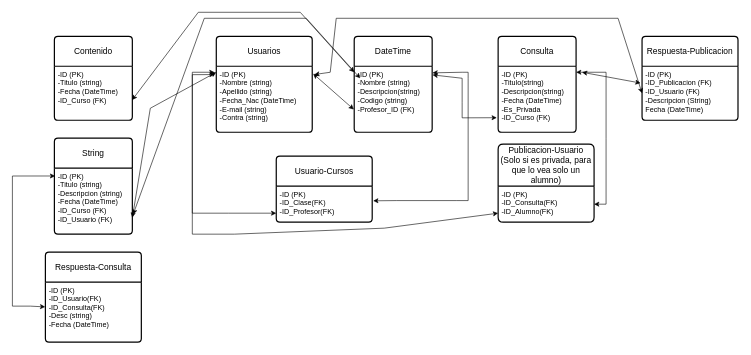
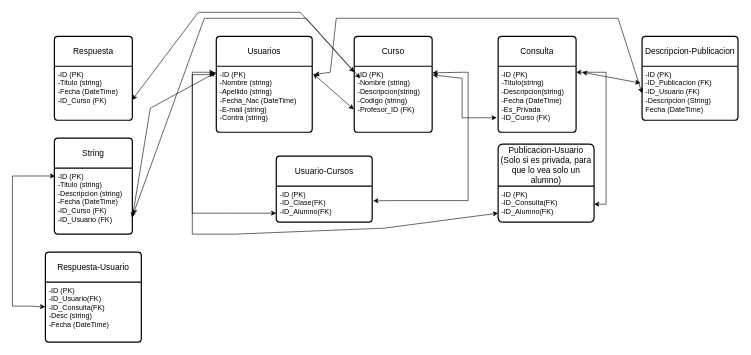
node "Contenido": label "Contenido" -> "Respuesta"
node "DateTime": label "DateTime" -> "Curso"
node "Respuesta-Publicacion": label "Respuesta-Publicacion" -> "Descripcion-Publicacion"
node "-ID (PK) -ID_Clase(FK) -ID_Profesor(FK)": label "-ID (PK) -ID_Clase(FK) -ID_Profesor(FK)" -> "-ID (PK) -ID_Clase(FK) -ID_Alumno(FK)"
node "Respuesta-Consulta": label "Respuesta-Consulta" -> "Respuesta-Usuario"
